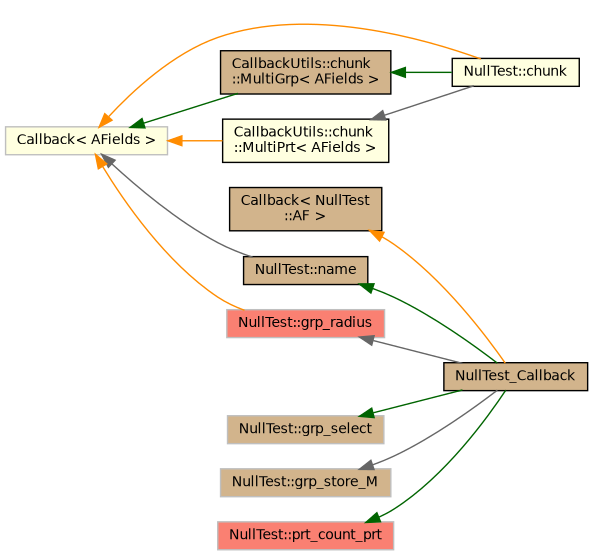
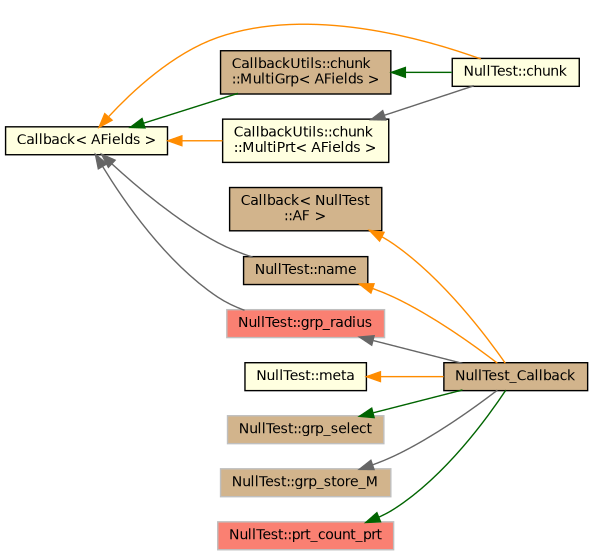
node "Callback< AFields >": color grey75 -> black
edge "NullTest::grp_radius" -> "Callback< AFields >": color darkorange -> gray40
edge "NullTest_Callback" -> "NullTest::name": color darkgreen -> darkorange
node "NullTest::meta": added
